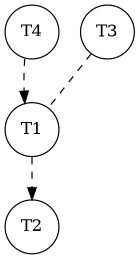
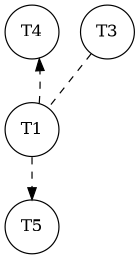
edge "T4" -> "T1": reversed
node "T2": label "T2" -> "T5"
